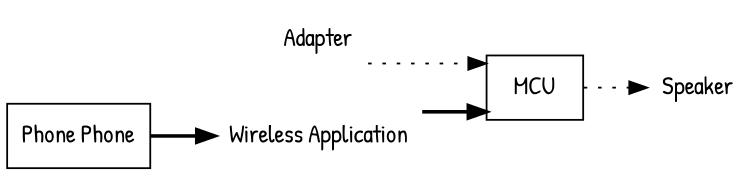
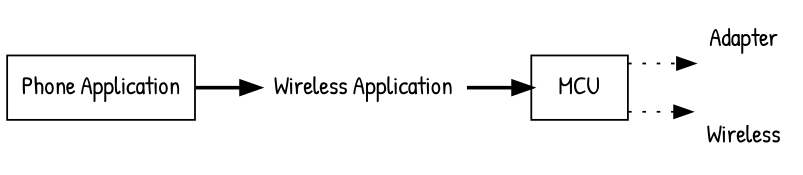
edge "Adapter" -> "MCU": reversed
node "Speaker": label "Speaker" -> "Wireless"
node "Phone Phone": label "Phone Phone" -> "Phone Application"
